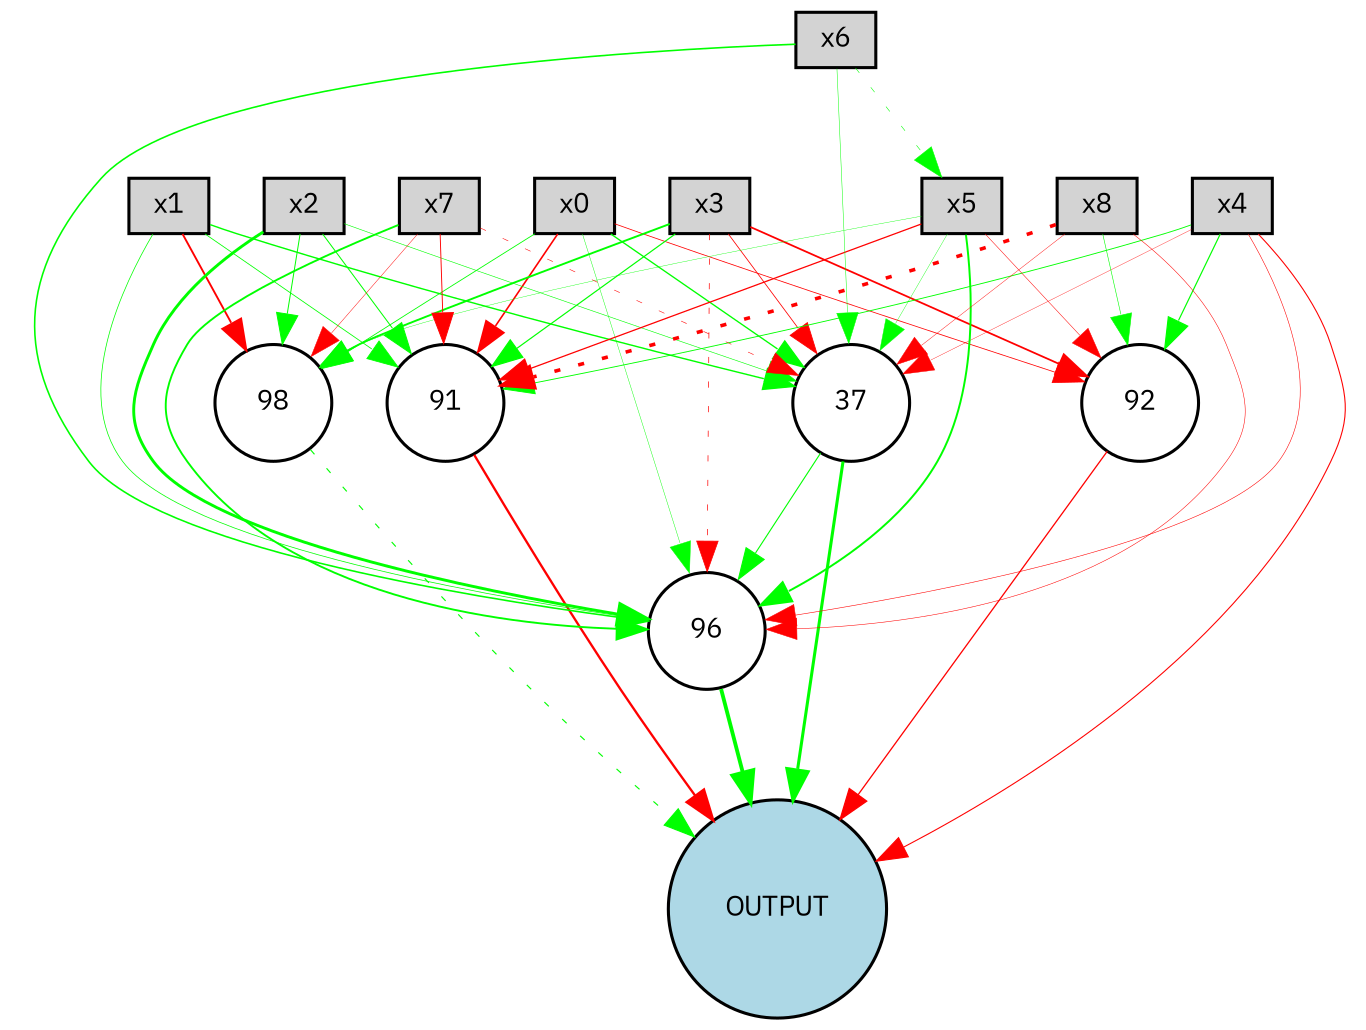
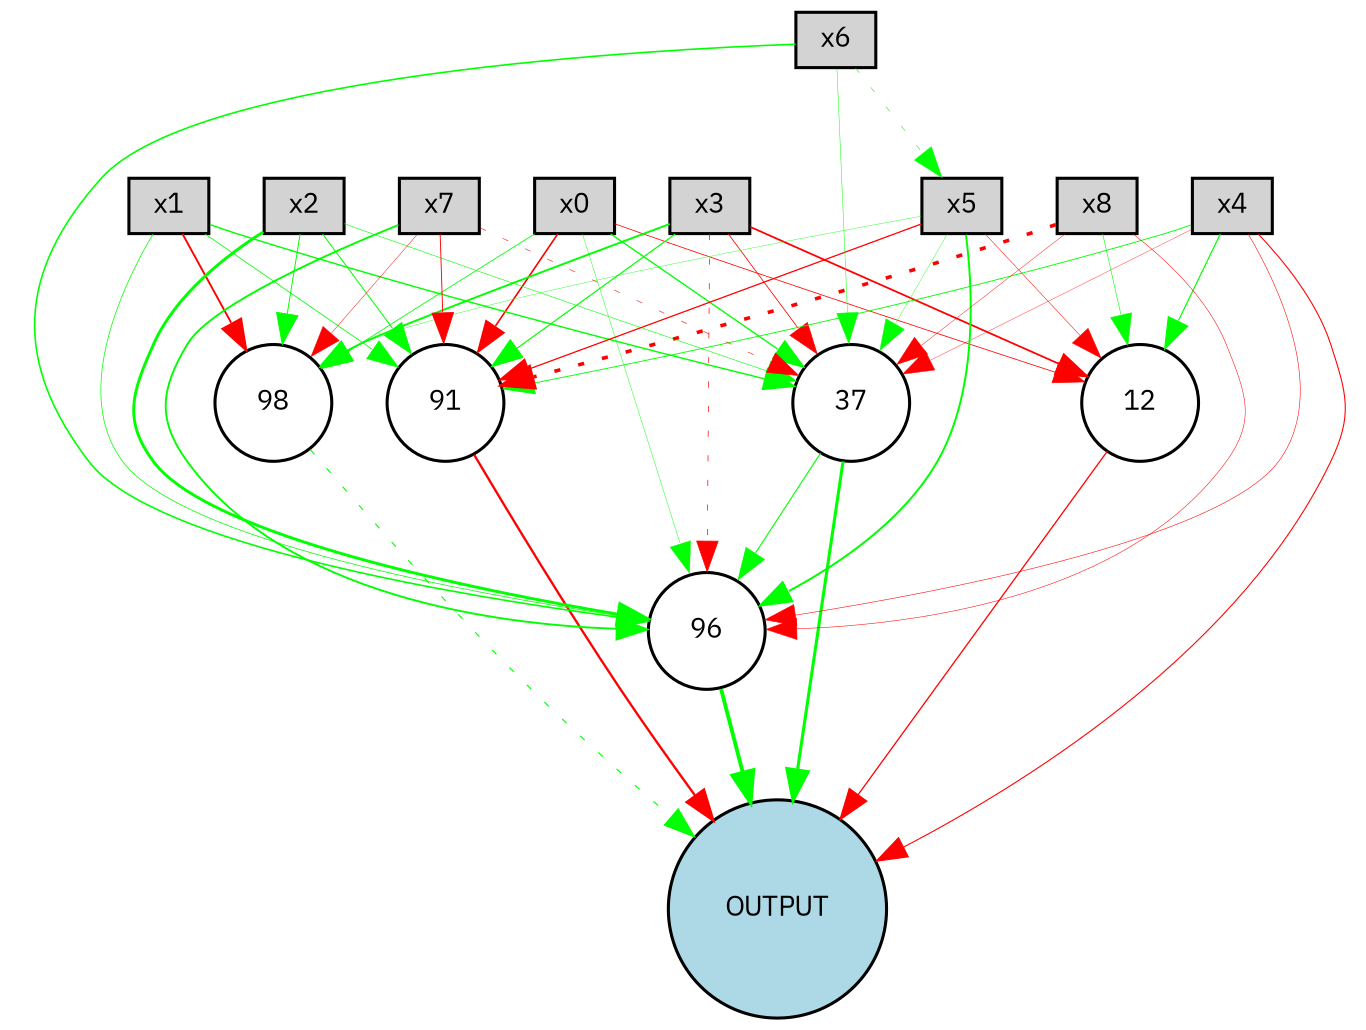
node "92": label "92" -> "12"
